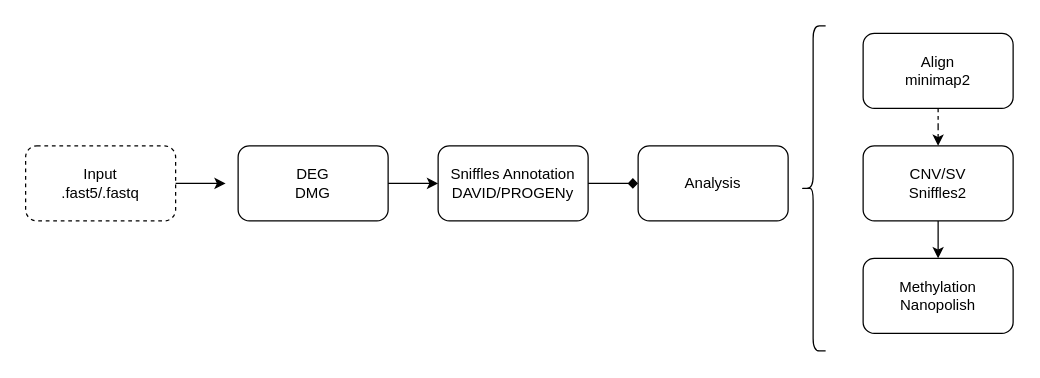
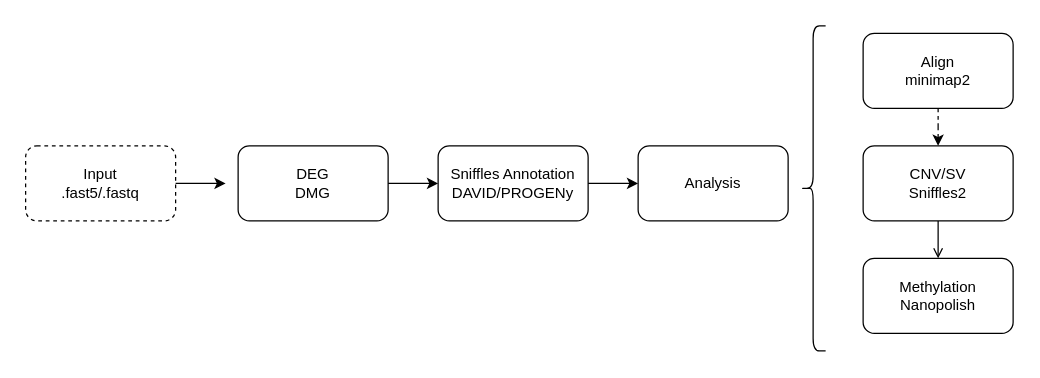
edge "Sniffles Annotation DAVID/PROGENy" -> "Analysis": arrowhead diamond -> classic
edge "CNV/SV Sniffles2" -> "Methylation Nanopolish": arrowhead classic -> open
